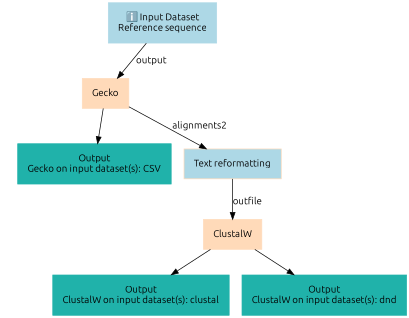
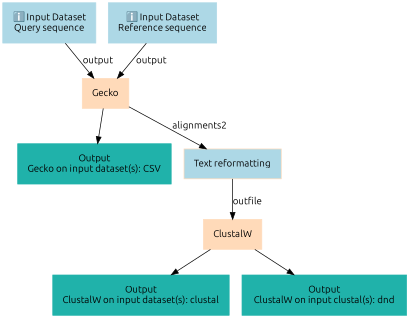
node "ℹ️ Input Dataset Query sequence": added
node "Output ClustalW on input dataset(s): dnd": label "Output ClustalW on input dataset(s): dnd" -> "Output ClustalW on input clustal(s): dnd"
